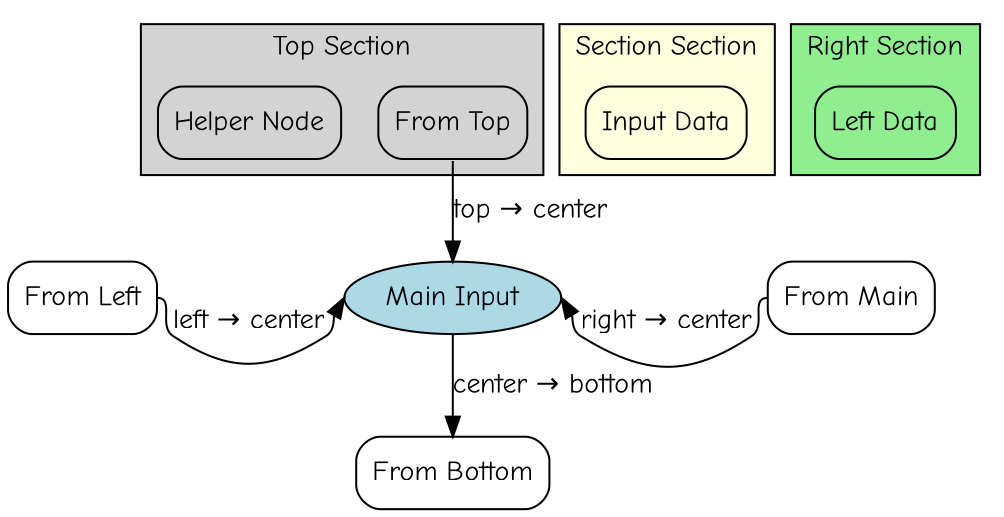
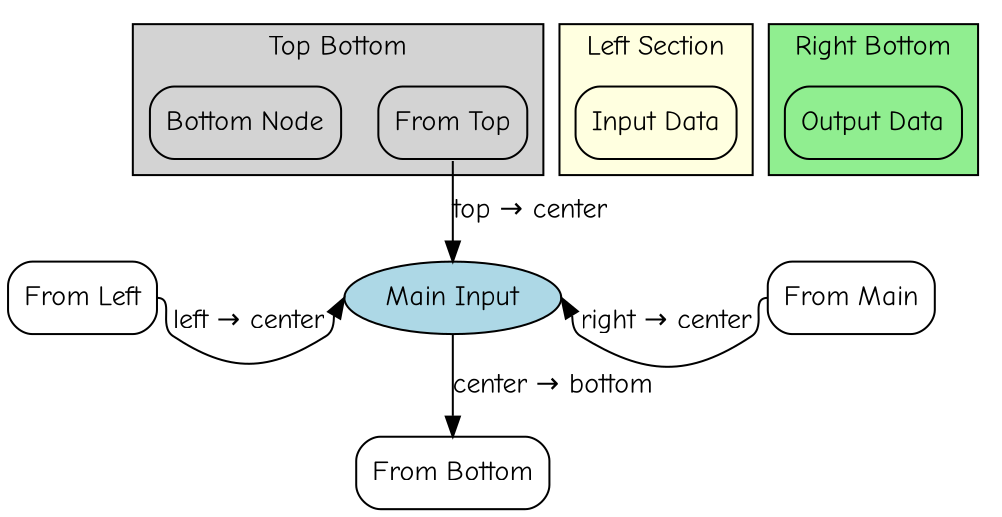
cluster "Top Section": label "Top Section" -> "Top Bottom"
cluster "Section Section": label "Section Section" -> "Left Section"
cluster "Right Section": label "Right Section" -> "Right Bottom"
node "Helper Node": label "Helper Node" -> "Bottom Node"
node "Left Data": label "Left Data" -> "Output Data"
